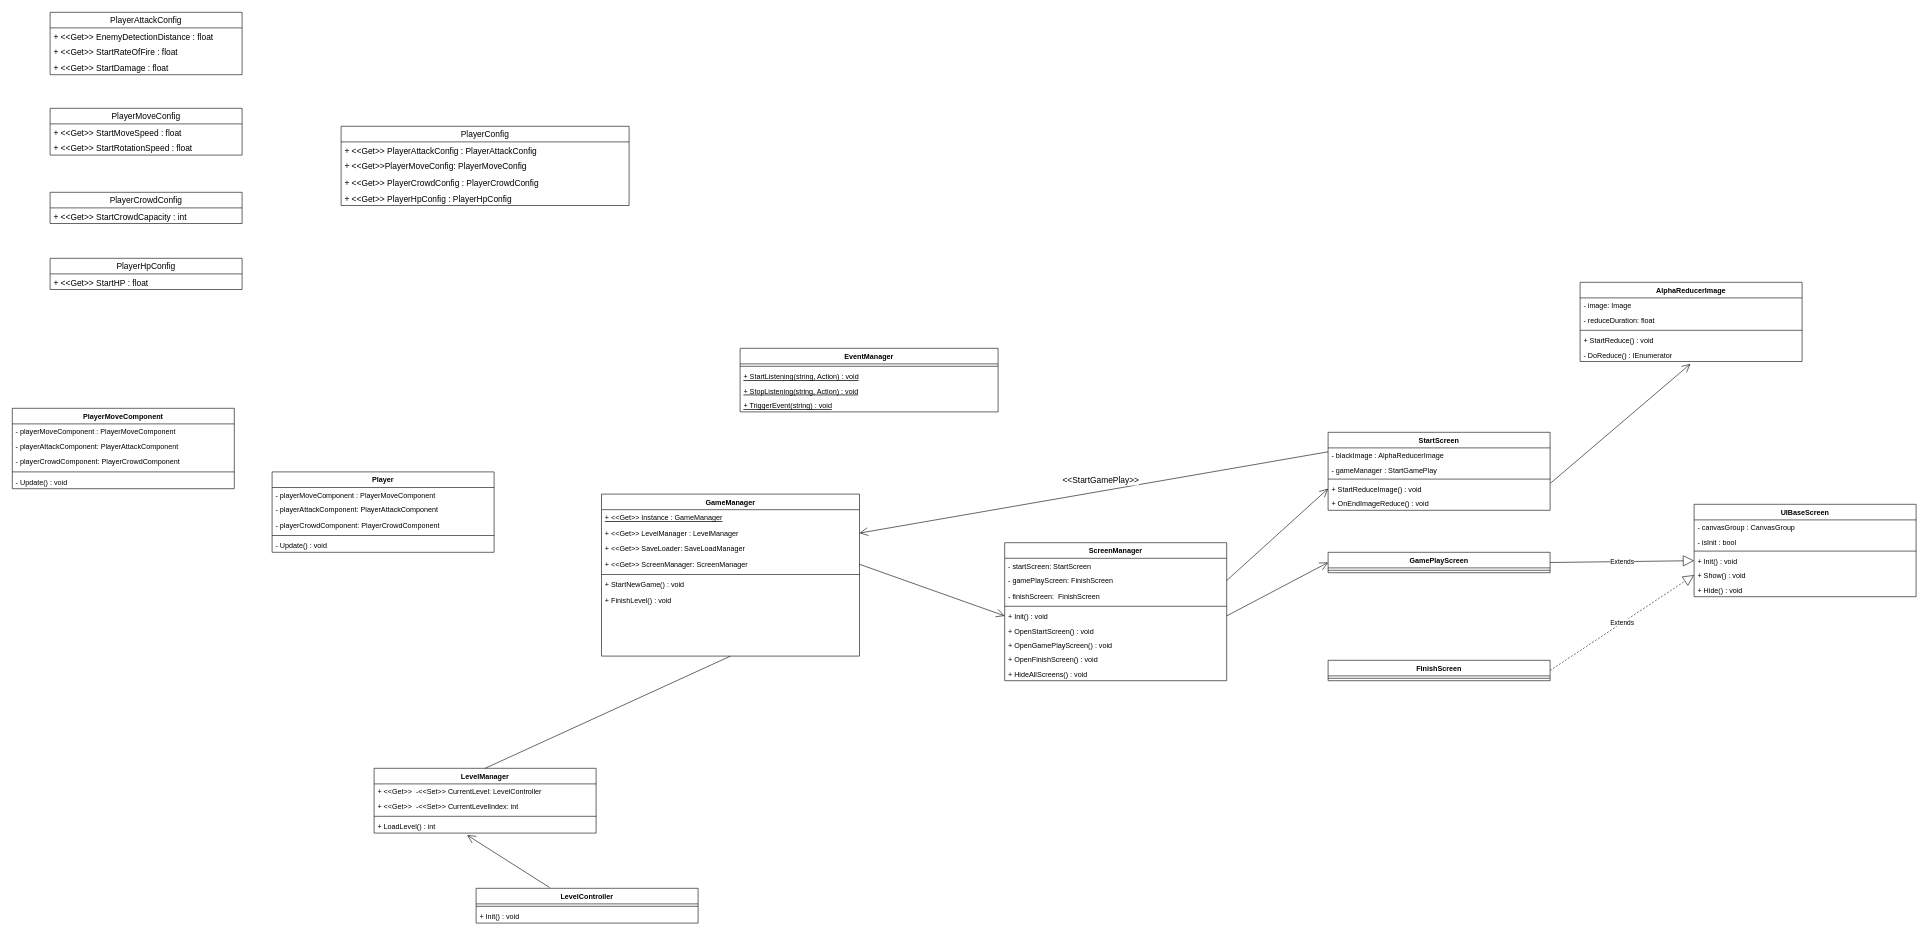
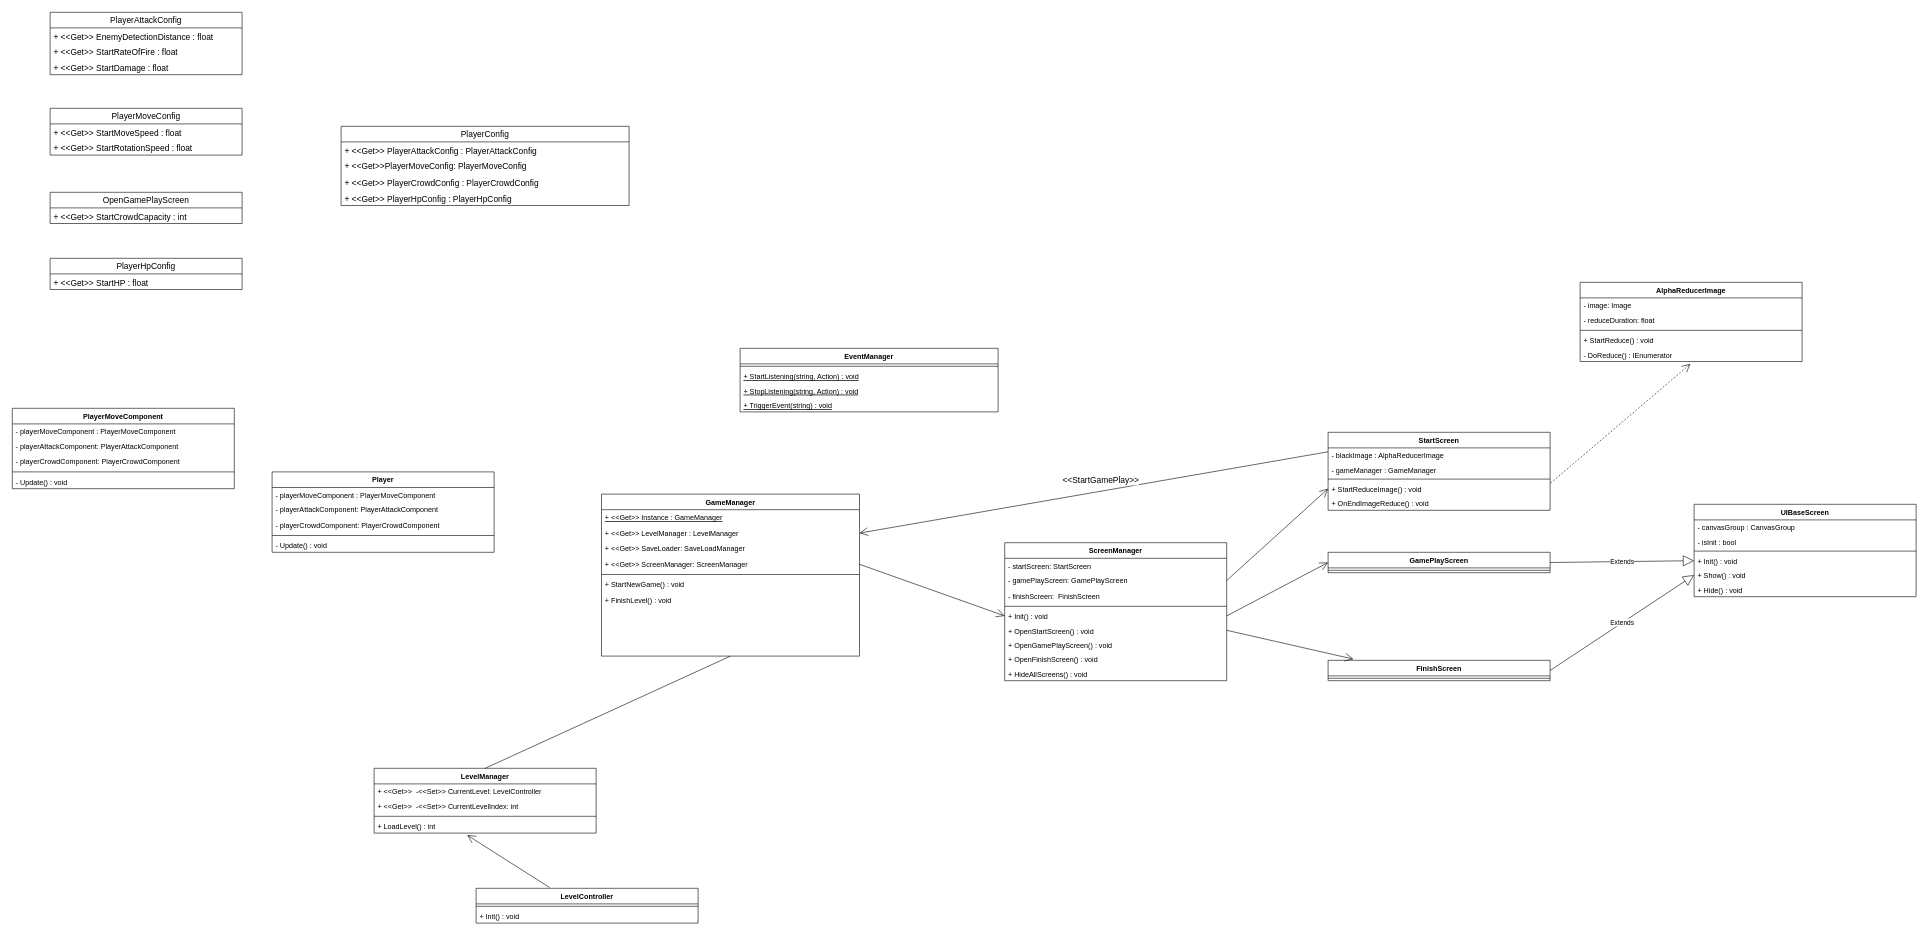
node "PlayerCrowdConfig": label "PlayerCrowdConfig" -> "OpenGamePlayScreen"
edge "+ StartReduceImage() : void" -> "- DoReduce() : IEnumerator": style solid -> dashed
node "- gameManager : StartGamePlay": label "- gameManager : StartGamePlay" -> "- gameManager : GameManager"
node "- gamePlayScreen: FinishScreen": label "- gamePlayScreen: FinishScreen" -> "- gamePlayScreen: GamePlayScreen"
edge "+ OpenStartScreen() : void" -> "FinishScreen": added
edge "FinishScreen" -> "+ Show() : void": style dashed -> solid
